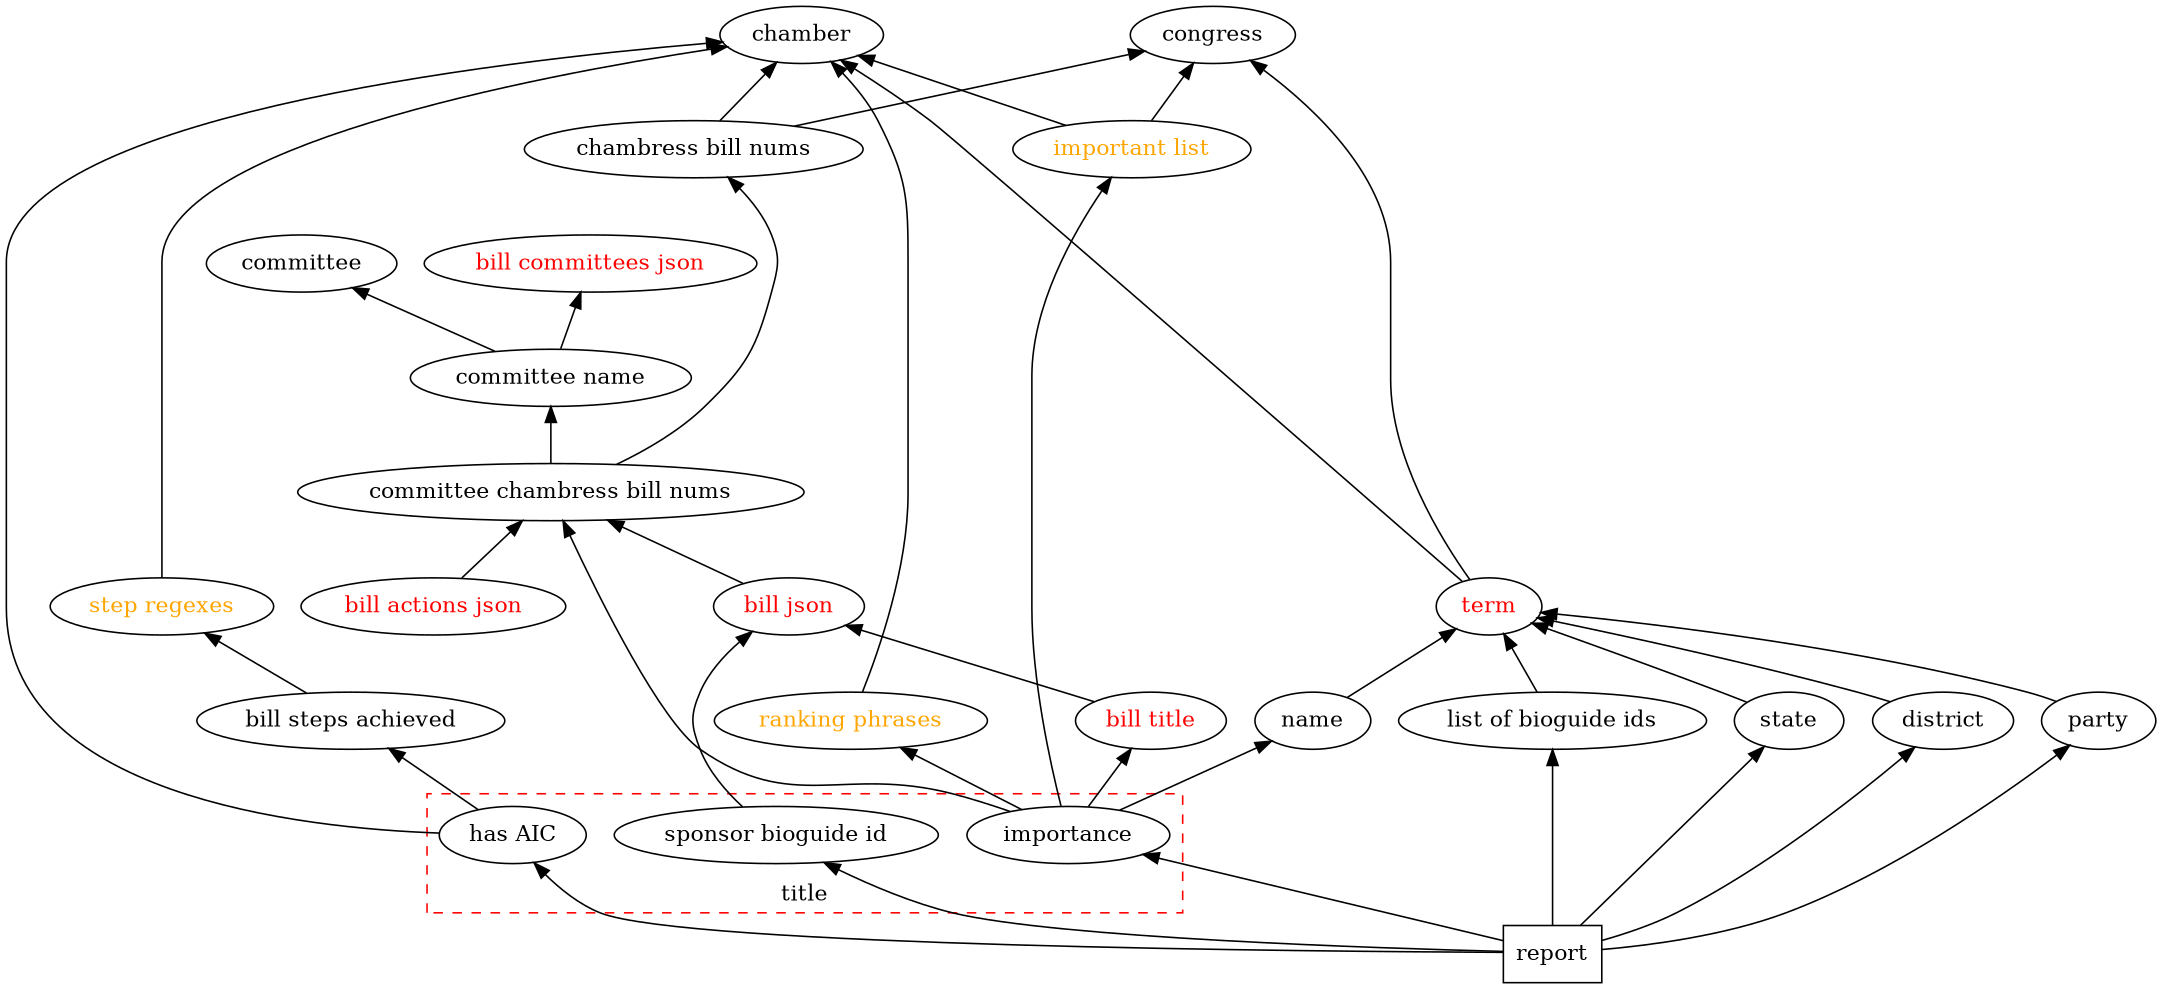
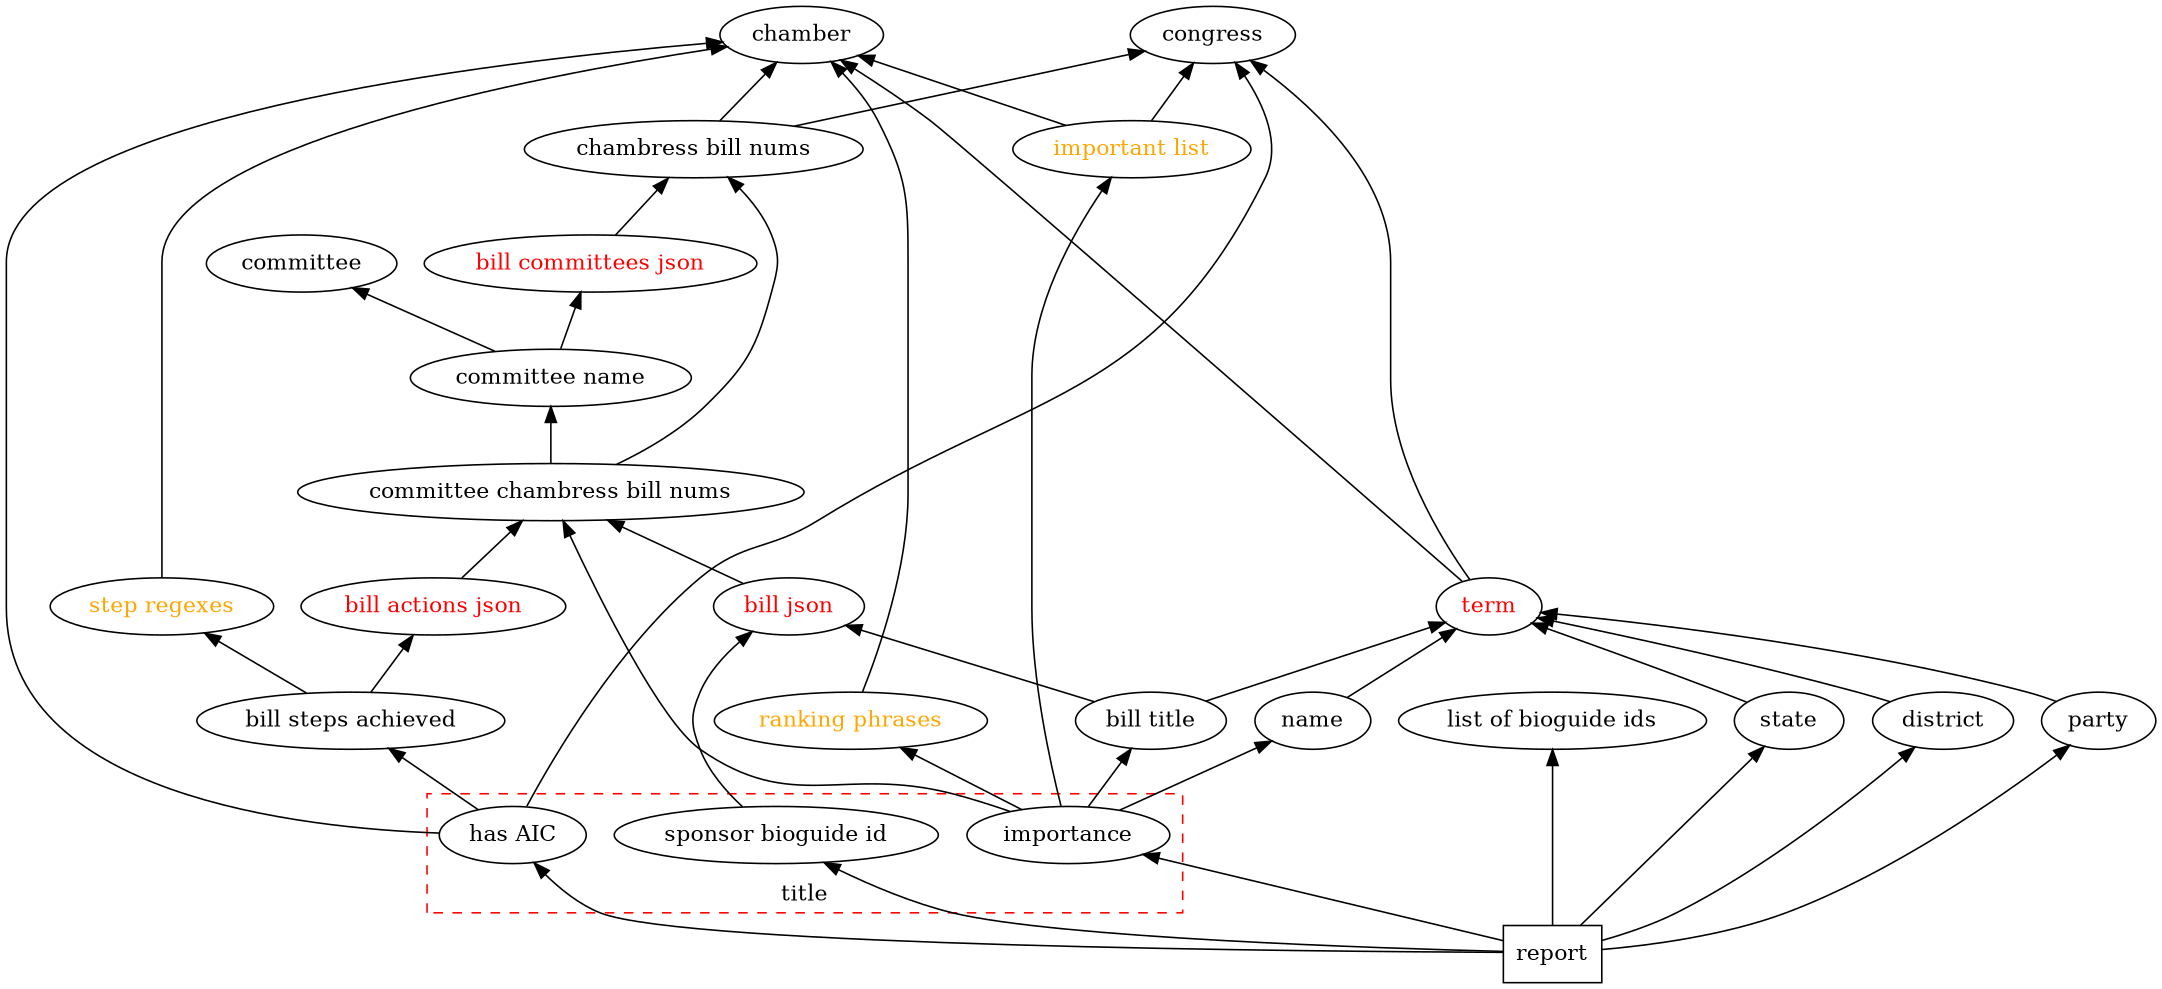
edge "bill committees json" -> "chambress bill nums": added
edge "has AIC" -> "congress": added
edge "bill steps achieved" -> "bill actions json": added
edge "list of bioguide ids" -> "term": now "bill title" -> "term"
node "bill title": fontcolor red -> black
